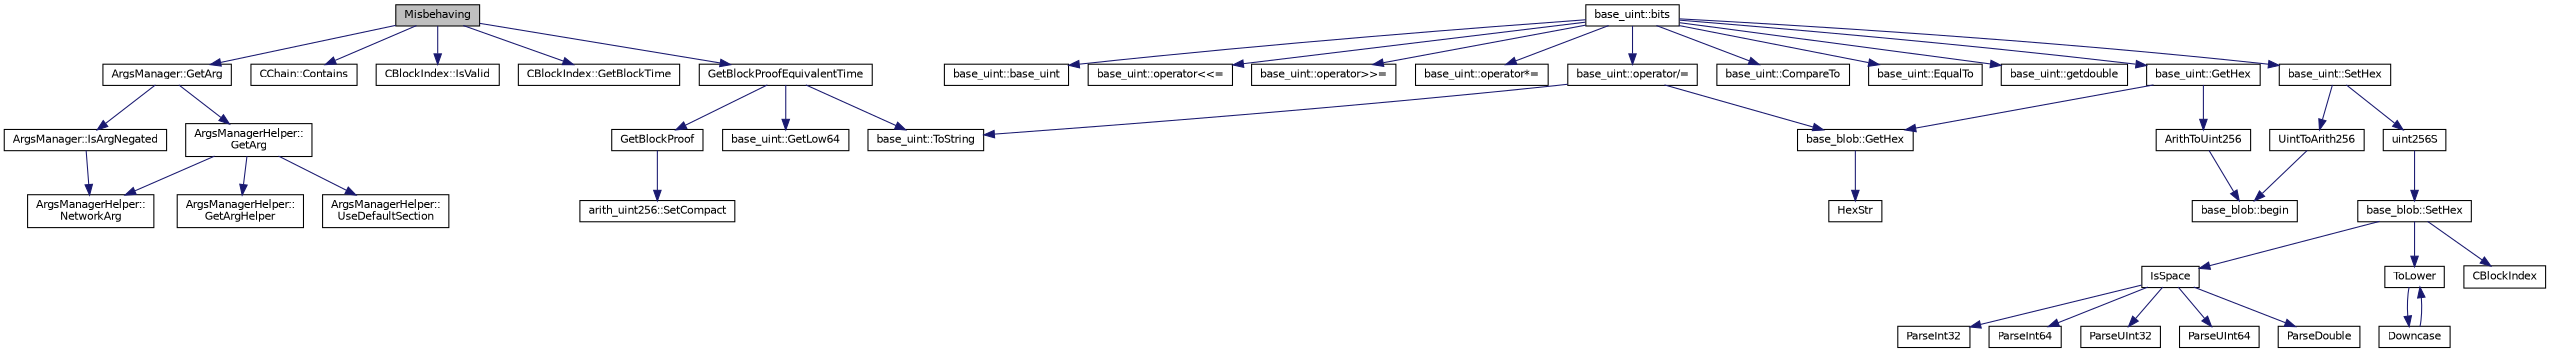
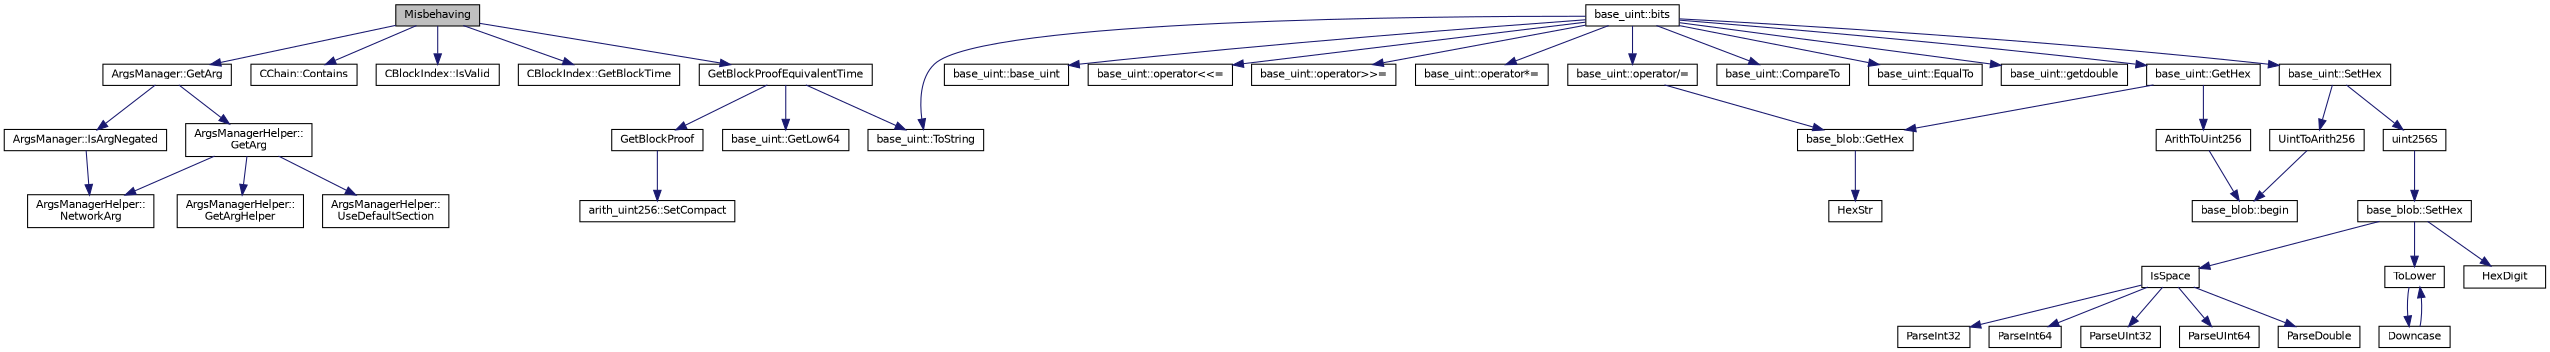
edge "base_uint::operator/=" -> "base_uint::ToString": now "base_uint::bits" -> "base_uint::ToString"
node "CBlockIndex": label "CBlockIndex" -> "HexDigit"
